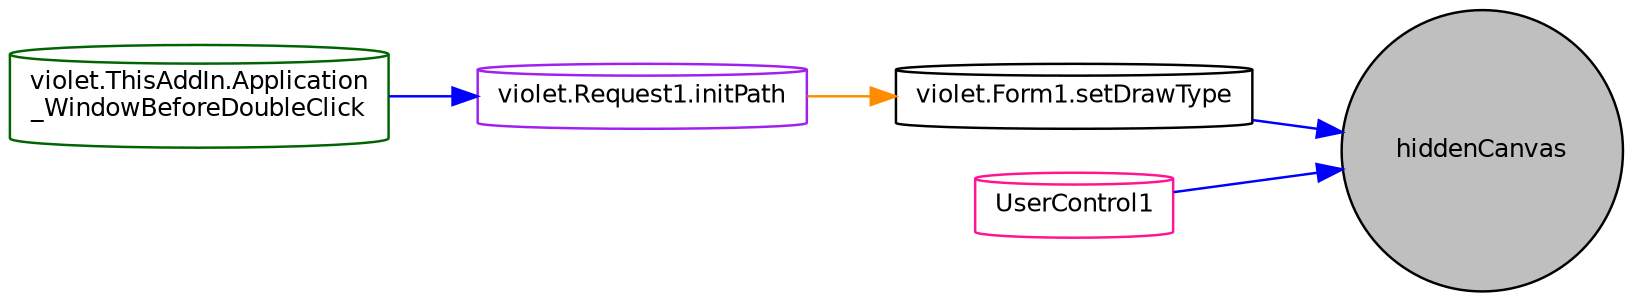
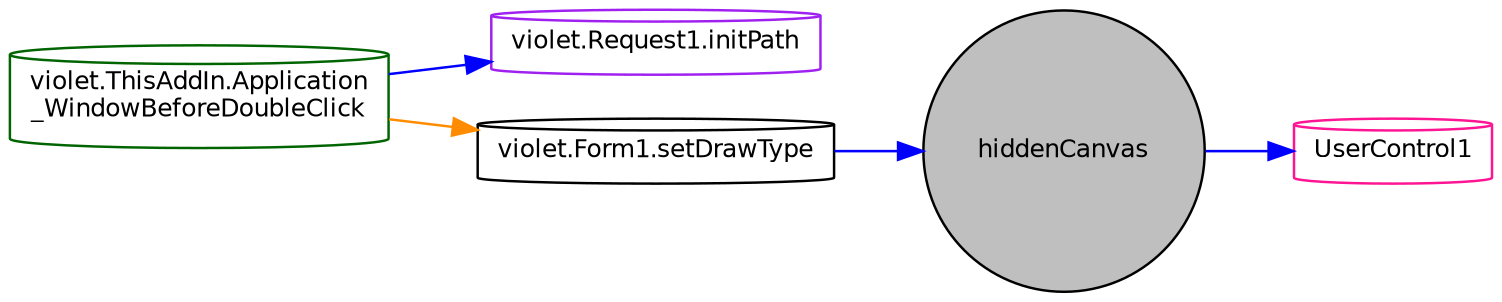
edge "violet.Request1.initPath" -> "violet.Form1.setDrawType": now "violet.ThisAddIn.Application _WindowBeforeDoubleClick" -> "violet.Form1.setDrawType"
edge "UserControl1" -> "hiddenCanvas": reversed
